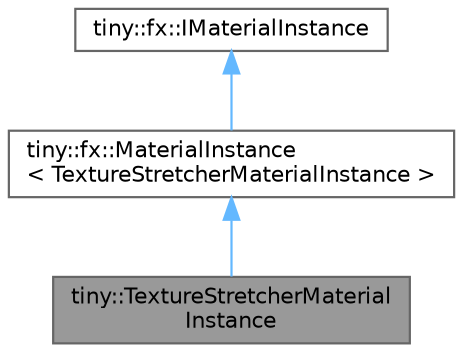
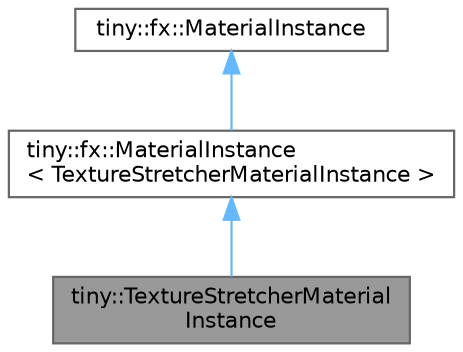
node "tiny::fx::IMaterialInstance": label "tiny::fx::IMaterialInstance" -> "tiny::fx::MaterialInstance"
